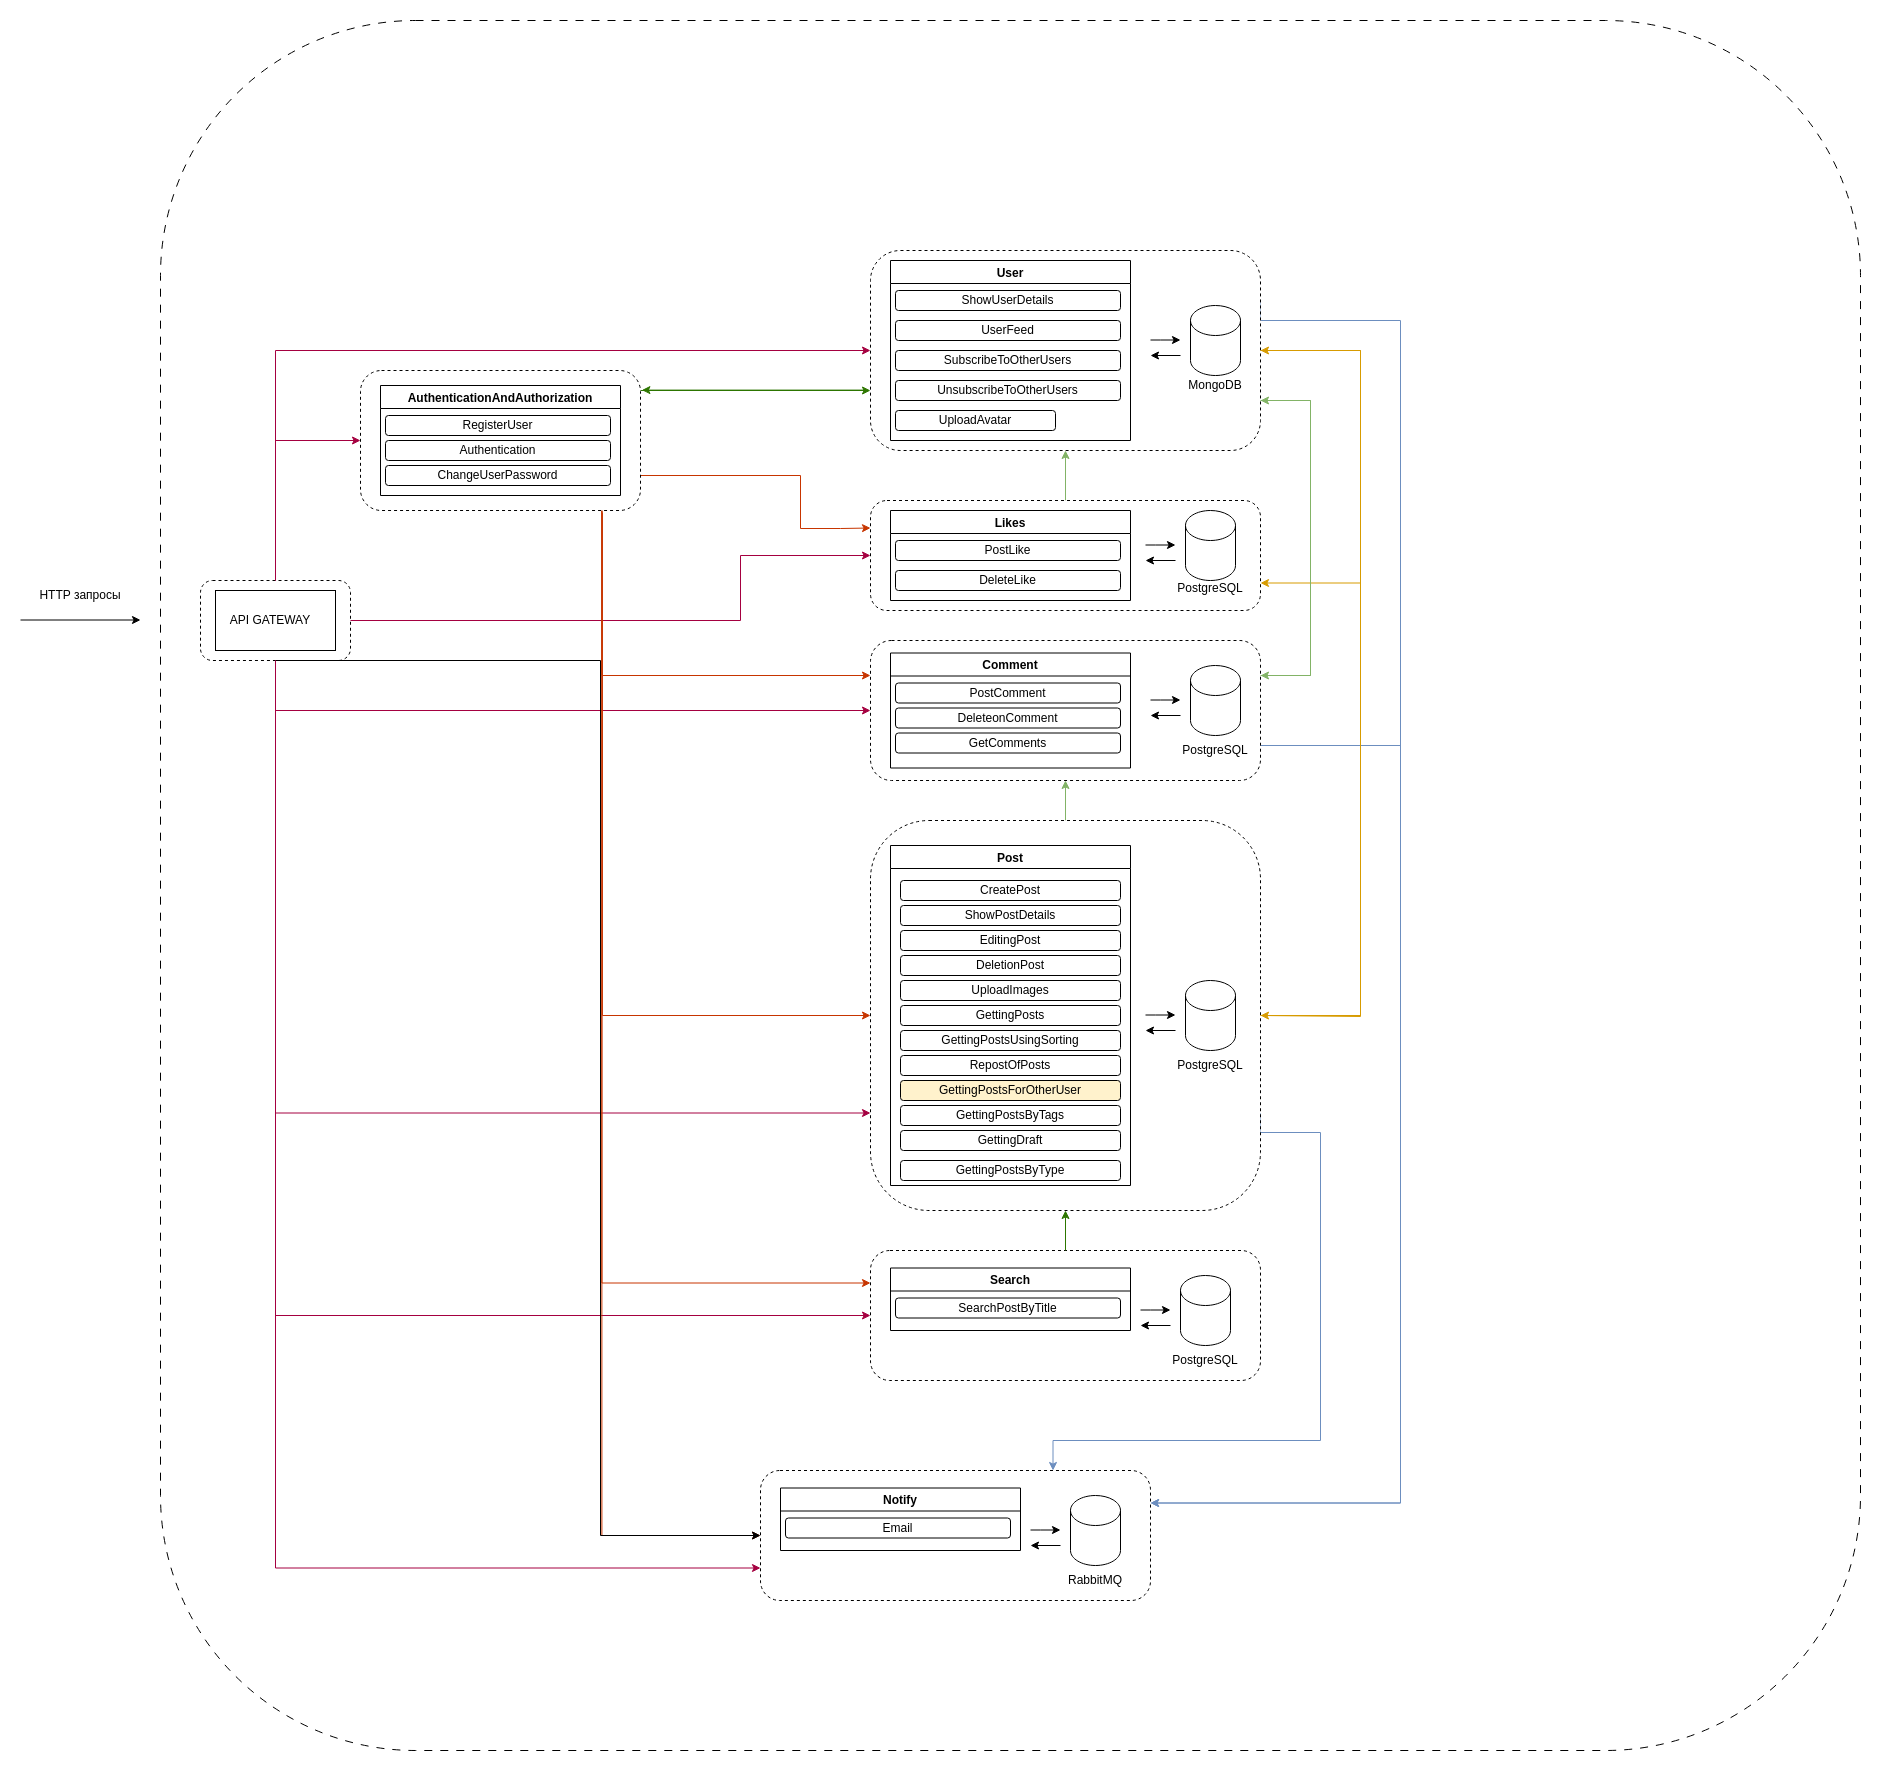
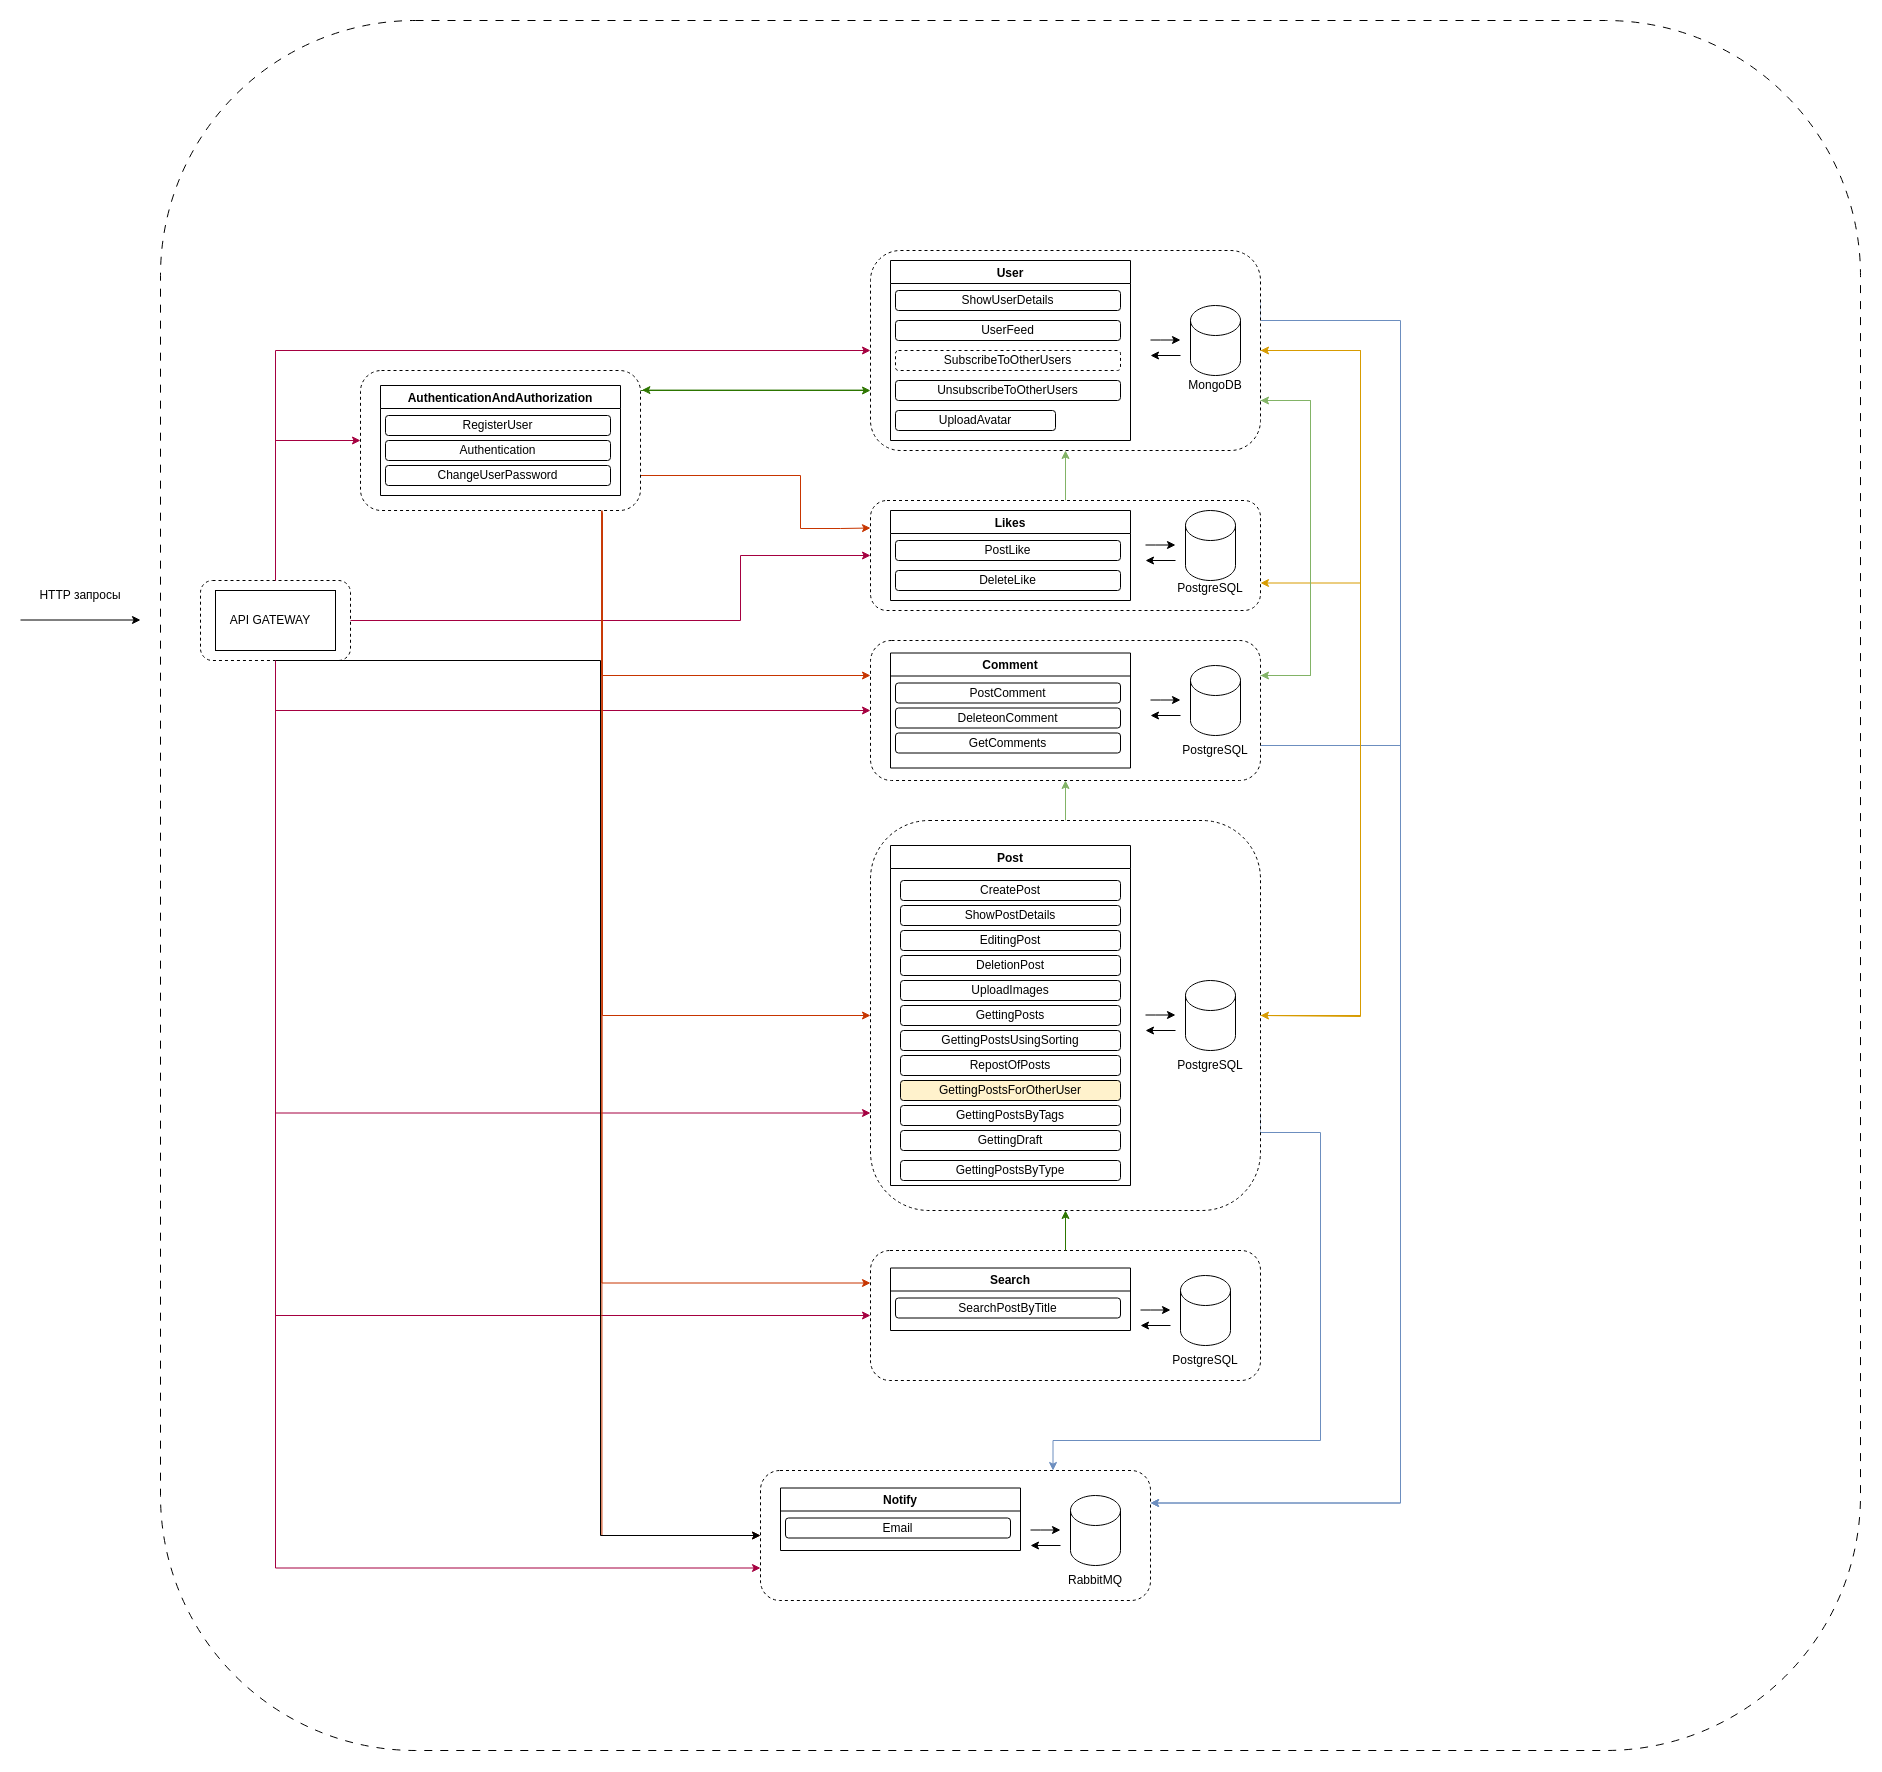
node "SubscribeToOtherUsers": style solid -> dashed
